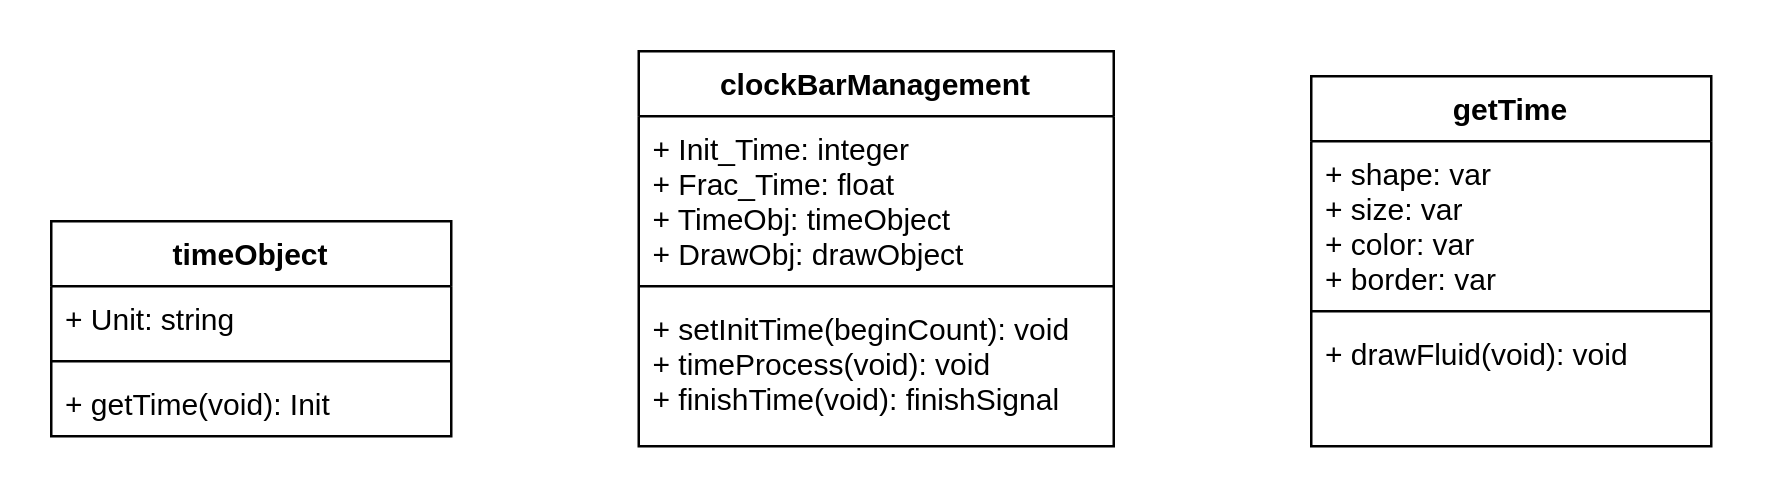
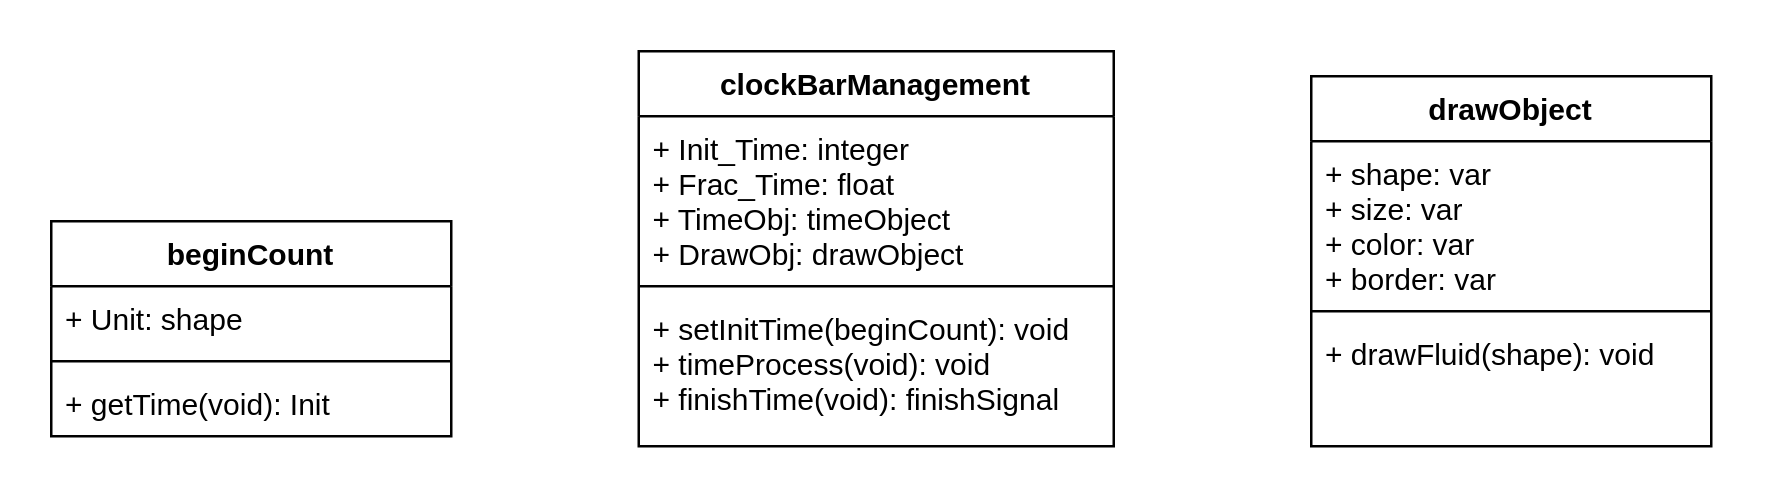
node "getTime": label "getTime" -> "drawObject"
node "timeObject": label "timeObject" -> "beginCount"
node "+ Unit: string": label "+ Unit: string" -> "+ Unit: shape"
node "+ drawFluid(void): void": label "+ drawFluid(void): void" -> "+ drawFluid(shape): void"
